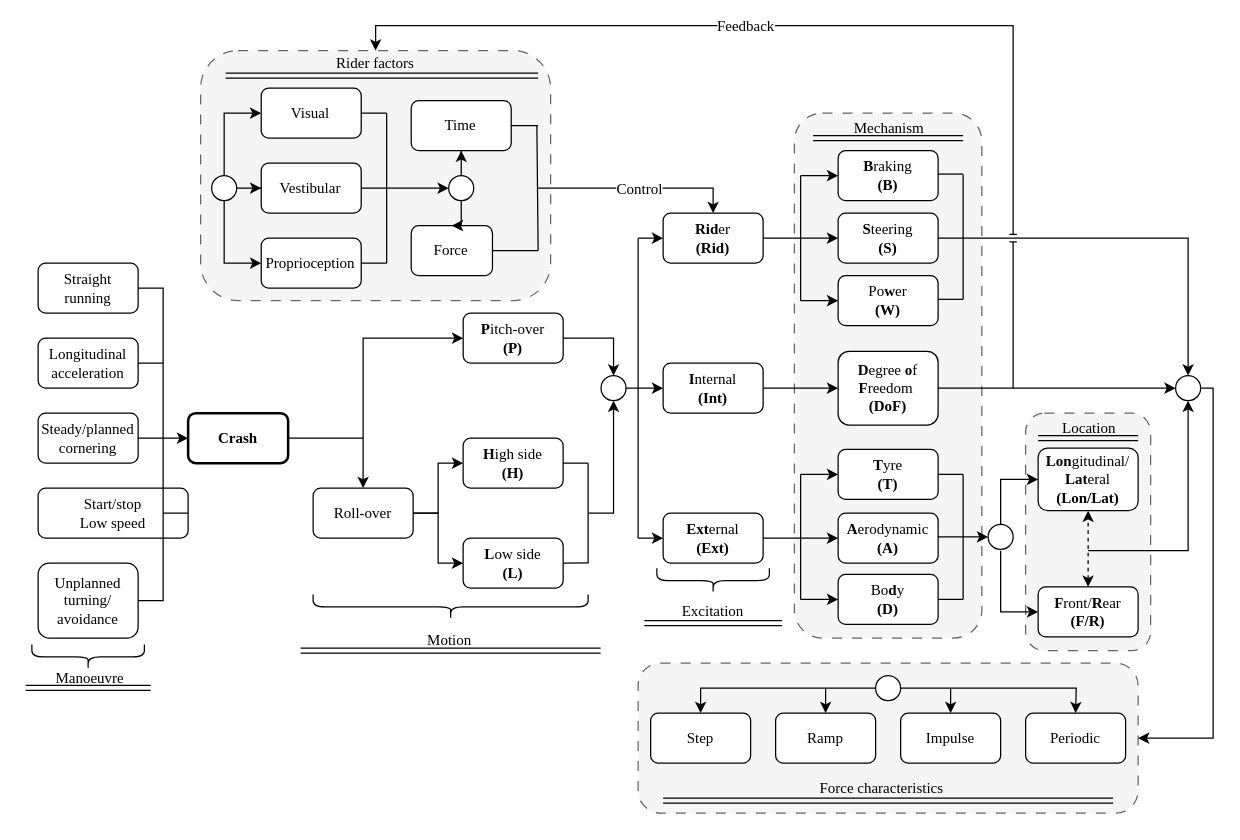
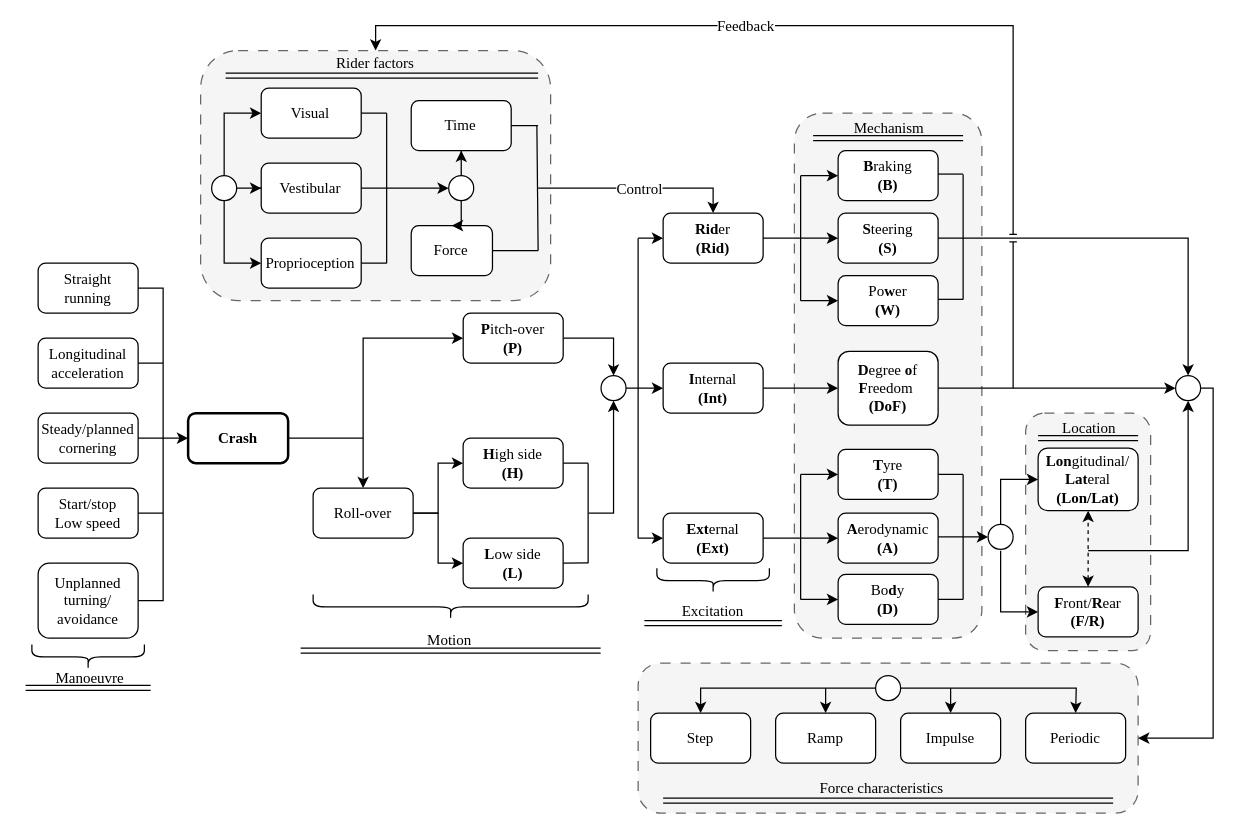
node "Start/stop Low speed": size 150x50 -> 100x50
